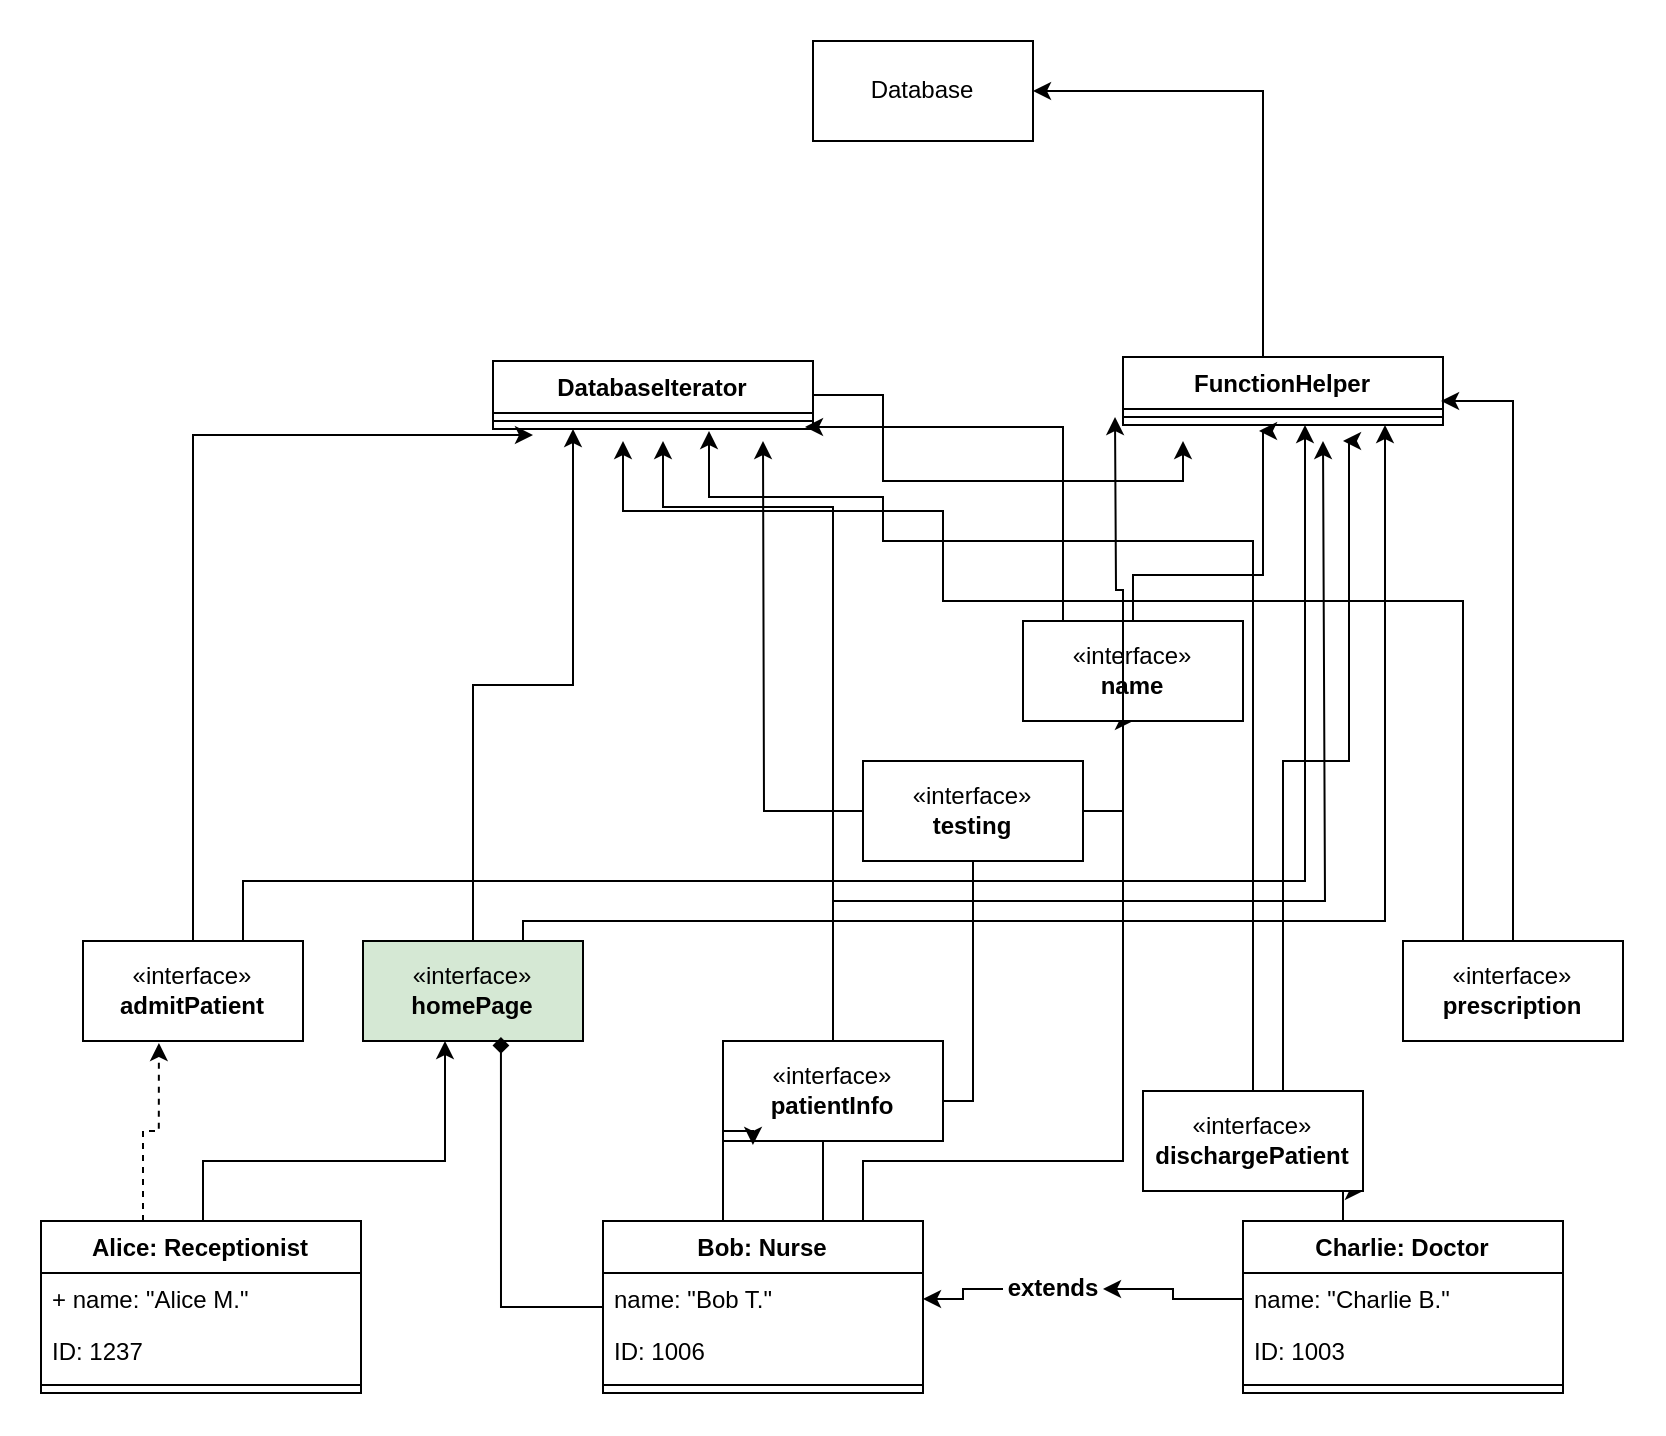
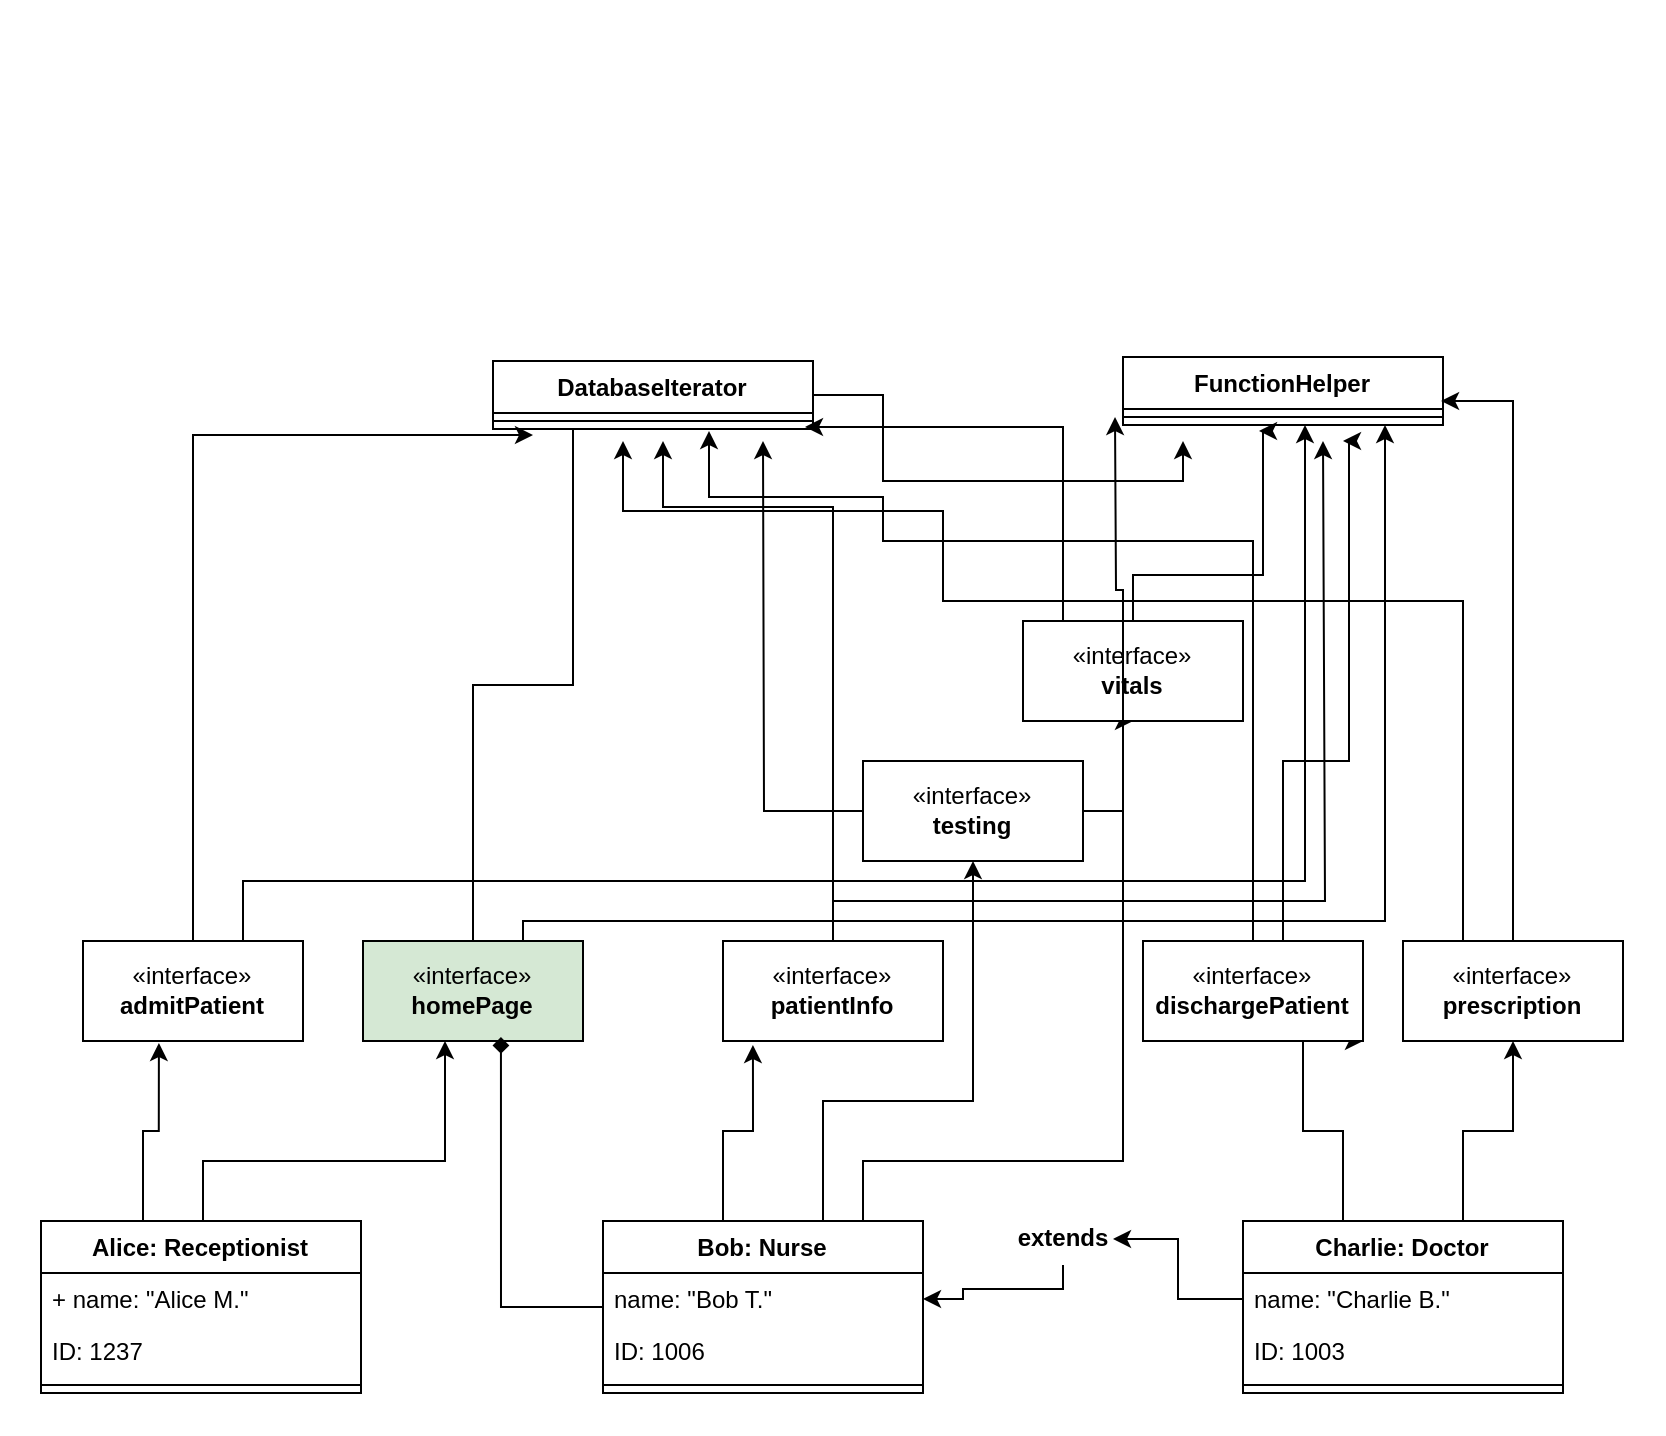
node "Database": removed
edge "FunctionHelper" -> "Database": removed
edge "«interface» homePage" -> "DatabaseIterator": arrowhead classic -> none
node "«interface» name": label "«interface» name" -> "«interface» vitals"
edge "«interface» testing" -- "Bob: Nurse": arrowhead none -> classic
node "«interface» patientInfo": moved (833, 1091) -> (833, 991)
edge "Alice: Receptionist" -> "«interface» admitPatient": style dashed -> solid
edge "Charlie: Doctor" -> "«interface» prescription": added
node "«interface» dischargePatient": moved (1253, 1141) -> (1253, 991)
node "extends": moved (1053, 1289) -> (1063, 1239)
